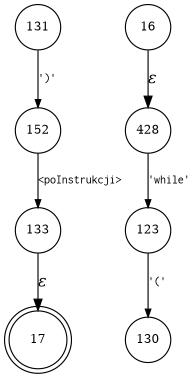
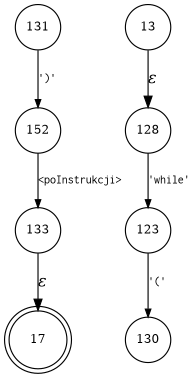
node "16": label "16" -> "13"
node "428": label "428" -> "128"
